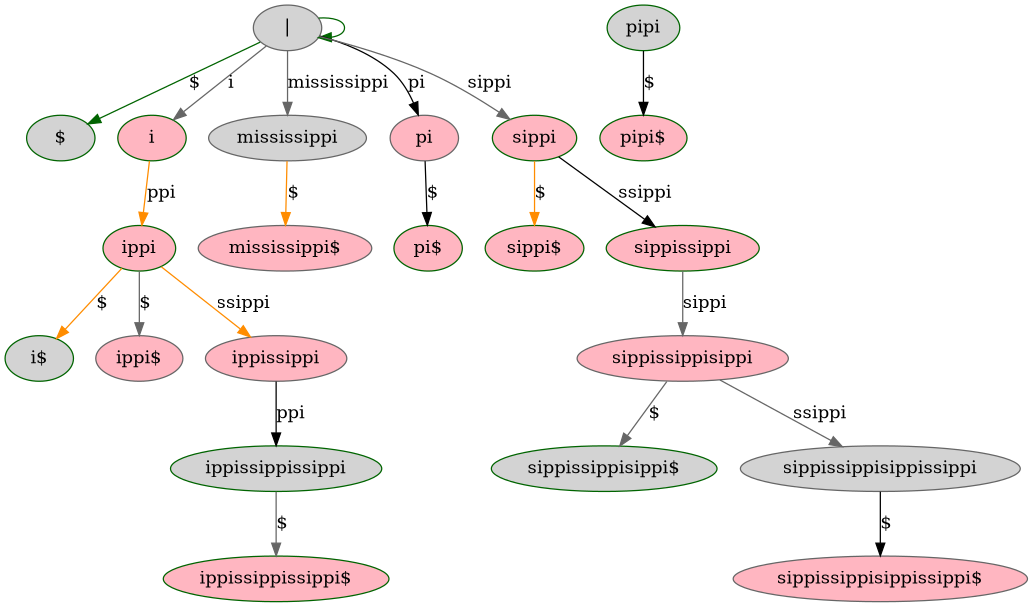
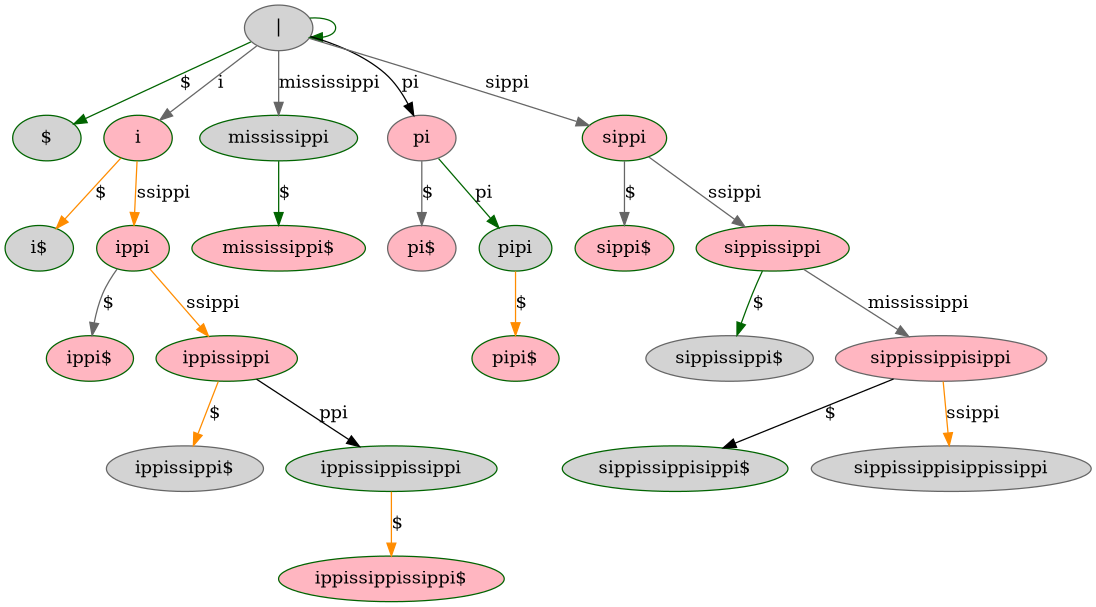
edge "pipi" -> "pipi$": color black -> darkorange
node "mississippi": color gray40 -> darkgreen
edge "mississippi" -> "mississippi$": color darkorange -> darkgreen
edge "pi" -> "pi$": color black -> gray40
edge "sippi" -> "sippi$": color darkorange -> gray40
edge "pi" -> "pipi": added, label "pi"
edge "sippi" -> "sippissippi": color black -> gray40
edge "i" -> "ippi": label "ppi" -> "ssippi"
node "mississippi$": color gray40 -> darkgreen
node "pi$": color darkgreen -> gray40
edge "ippi" -> "i$": now "i" -> "i$"
edge "sippissippi" -> "sippissippisippi": label "sippi" -> "mississippi"
node "ippi$": color gray40 -> darkgreen
node "ippissippi": color gray40 -> darkgreen
node "sippissippi$": added
edge "sippissippisippi" -> "sippissippisippi$": color gray40 -> black
edge "sippissippisippi" -> "sippissippisippissippi": color gray40 -> darkorange
node "ippissippi$": added
edge "ippissippissippi" -> "ippissippissippi$": color gray40 -> darkorange
node "sippissippisippissippi$": removed
